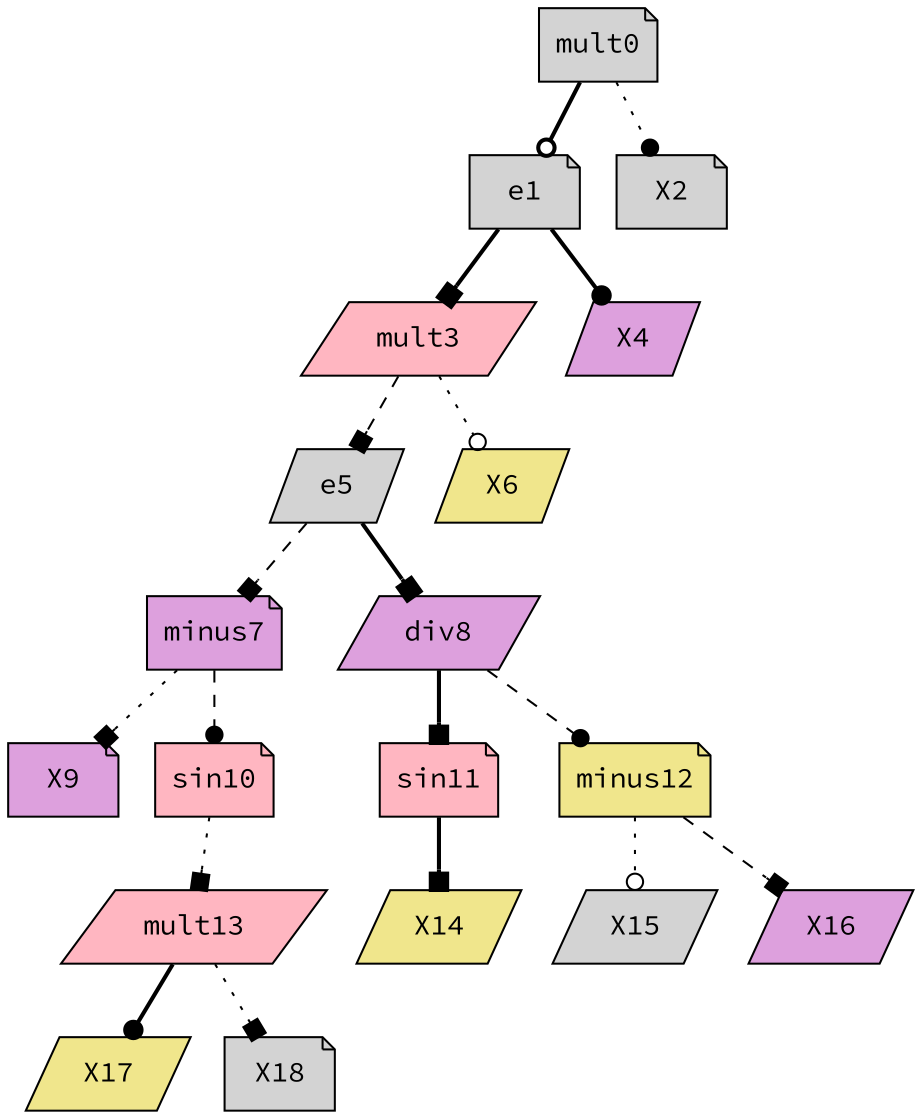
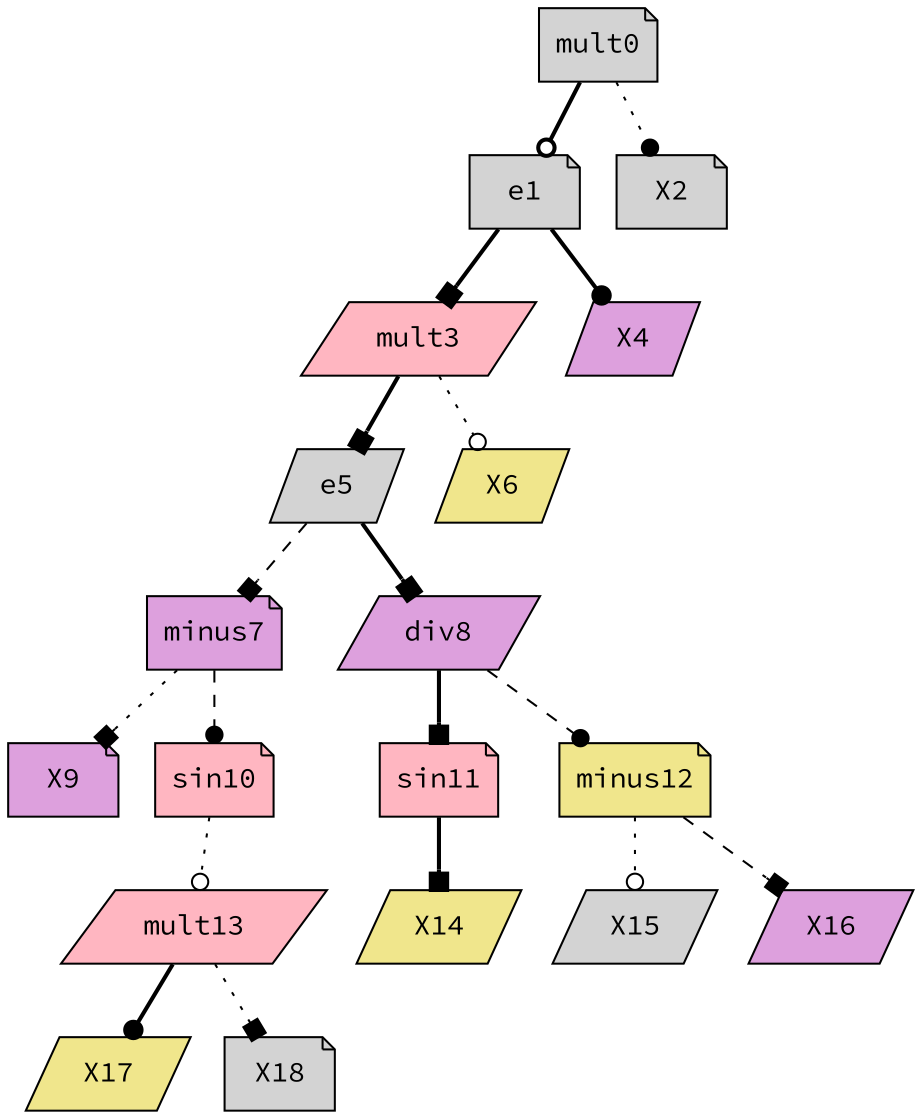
edge "mult3" -> "e5": style dashed -> bold
edge "sin10" -> "mult13": arrowhead box -> odot
